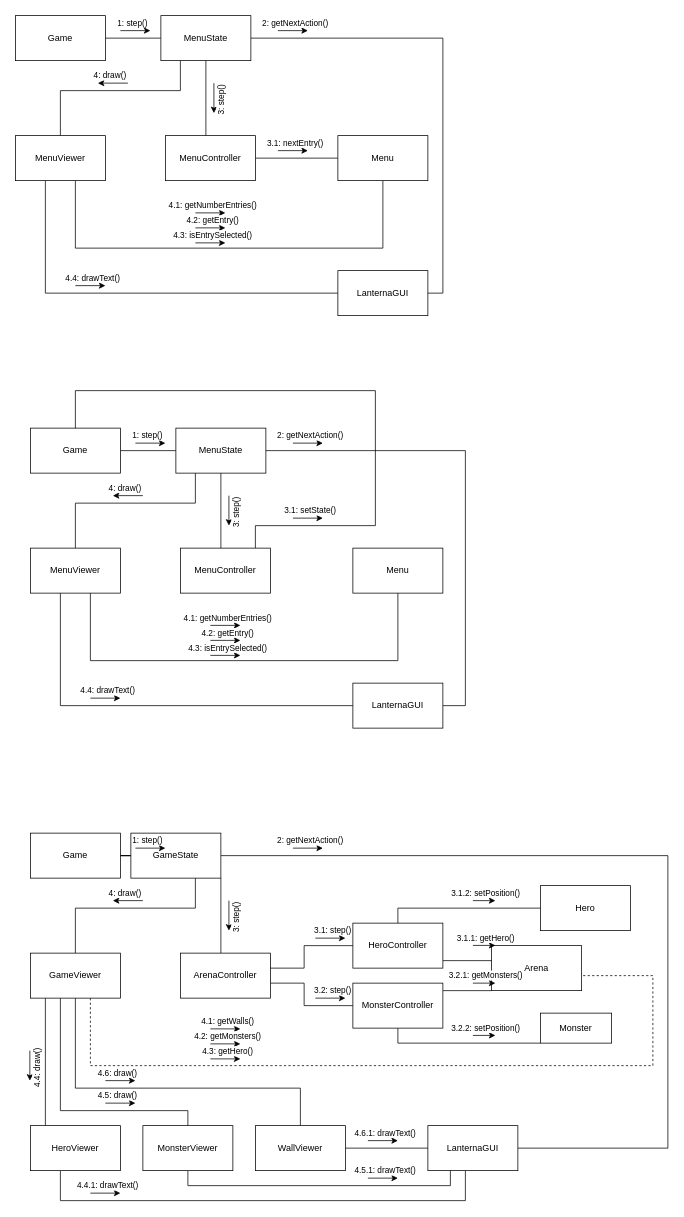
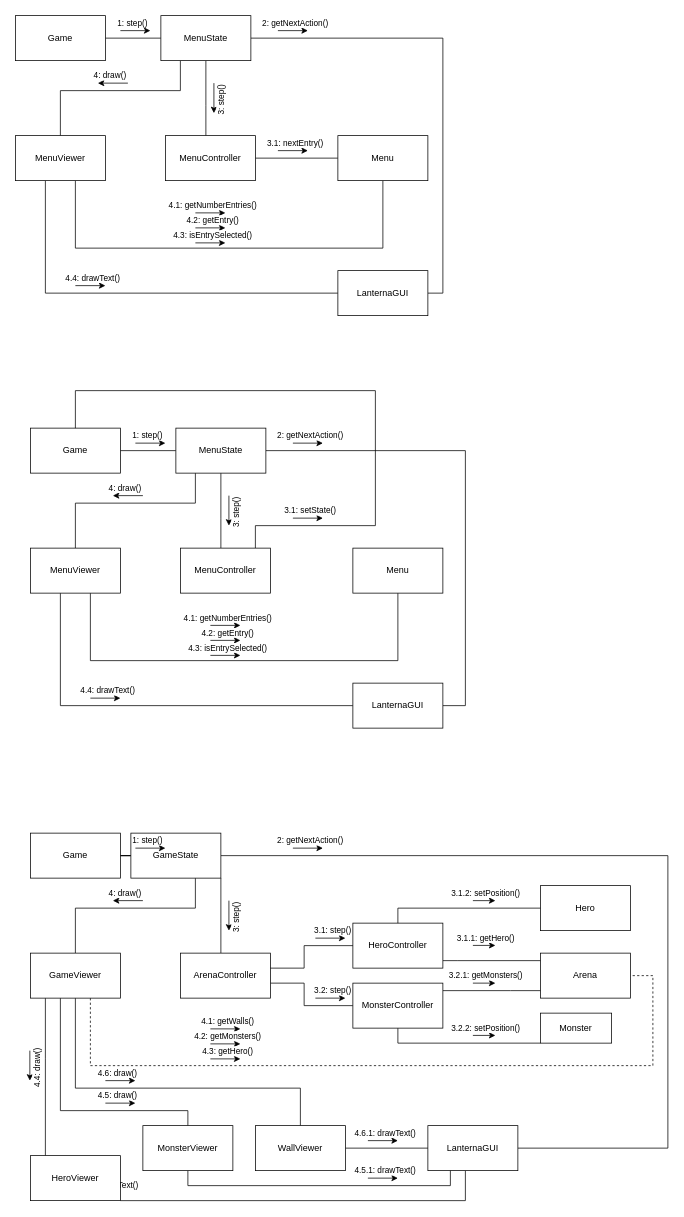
node "Arena": moved (537, 968) -> (585, 975)
node "HeroViewer": moved (75, 1148) -> (75, 1178)
